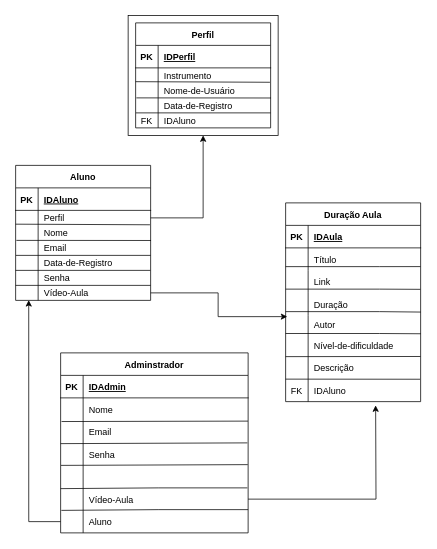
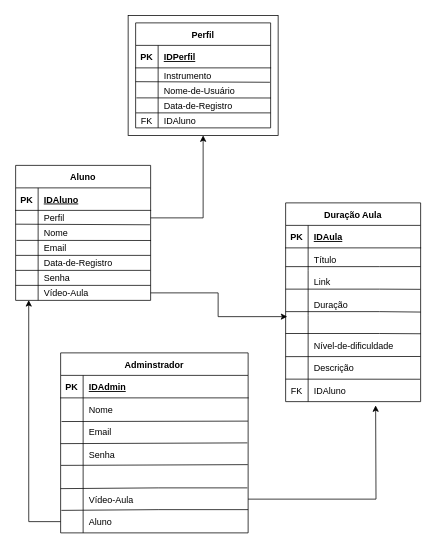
node "Autor": removed
